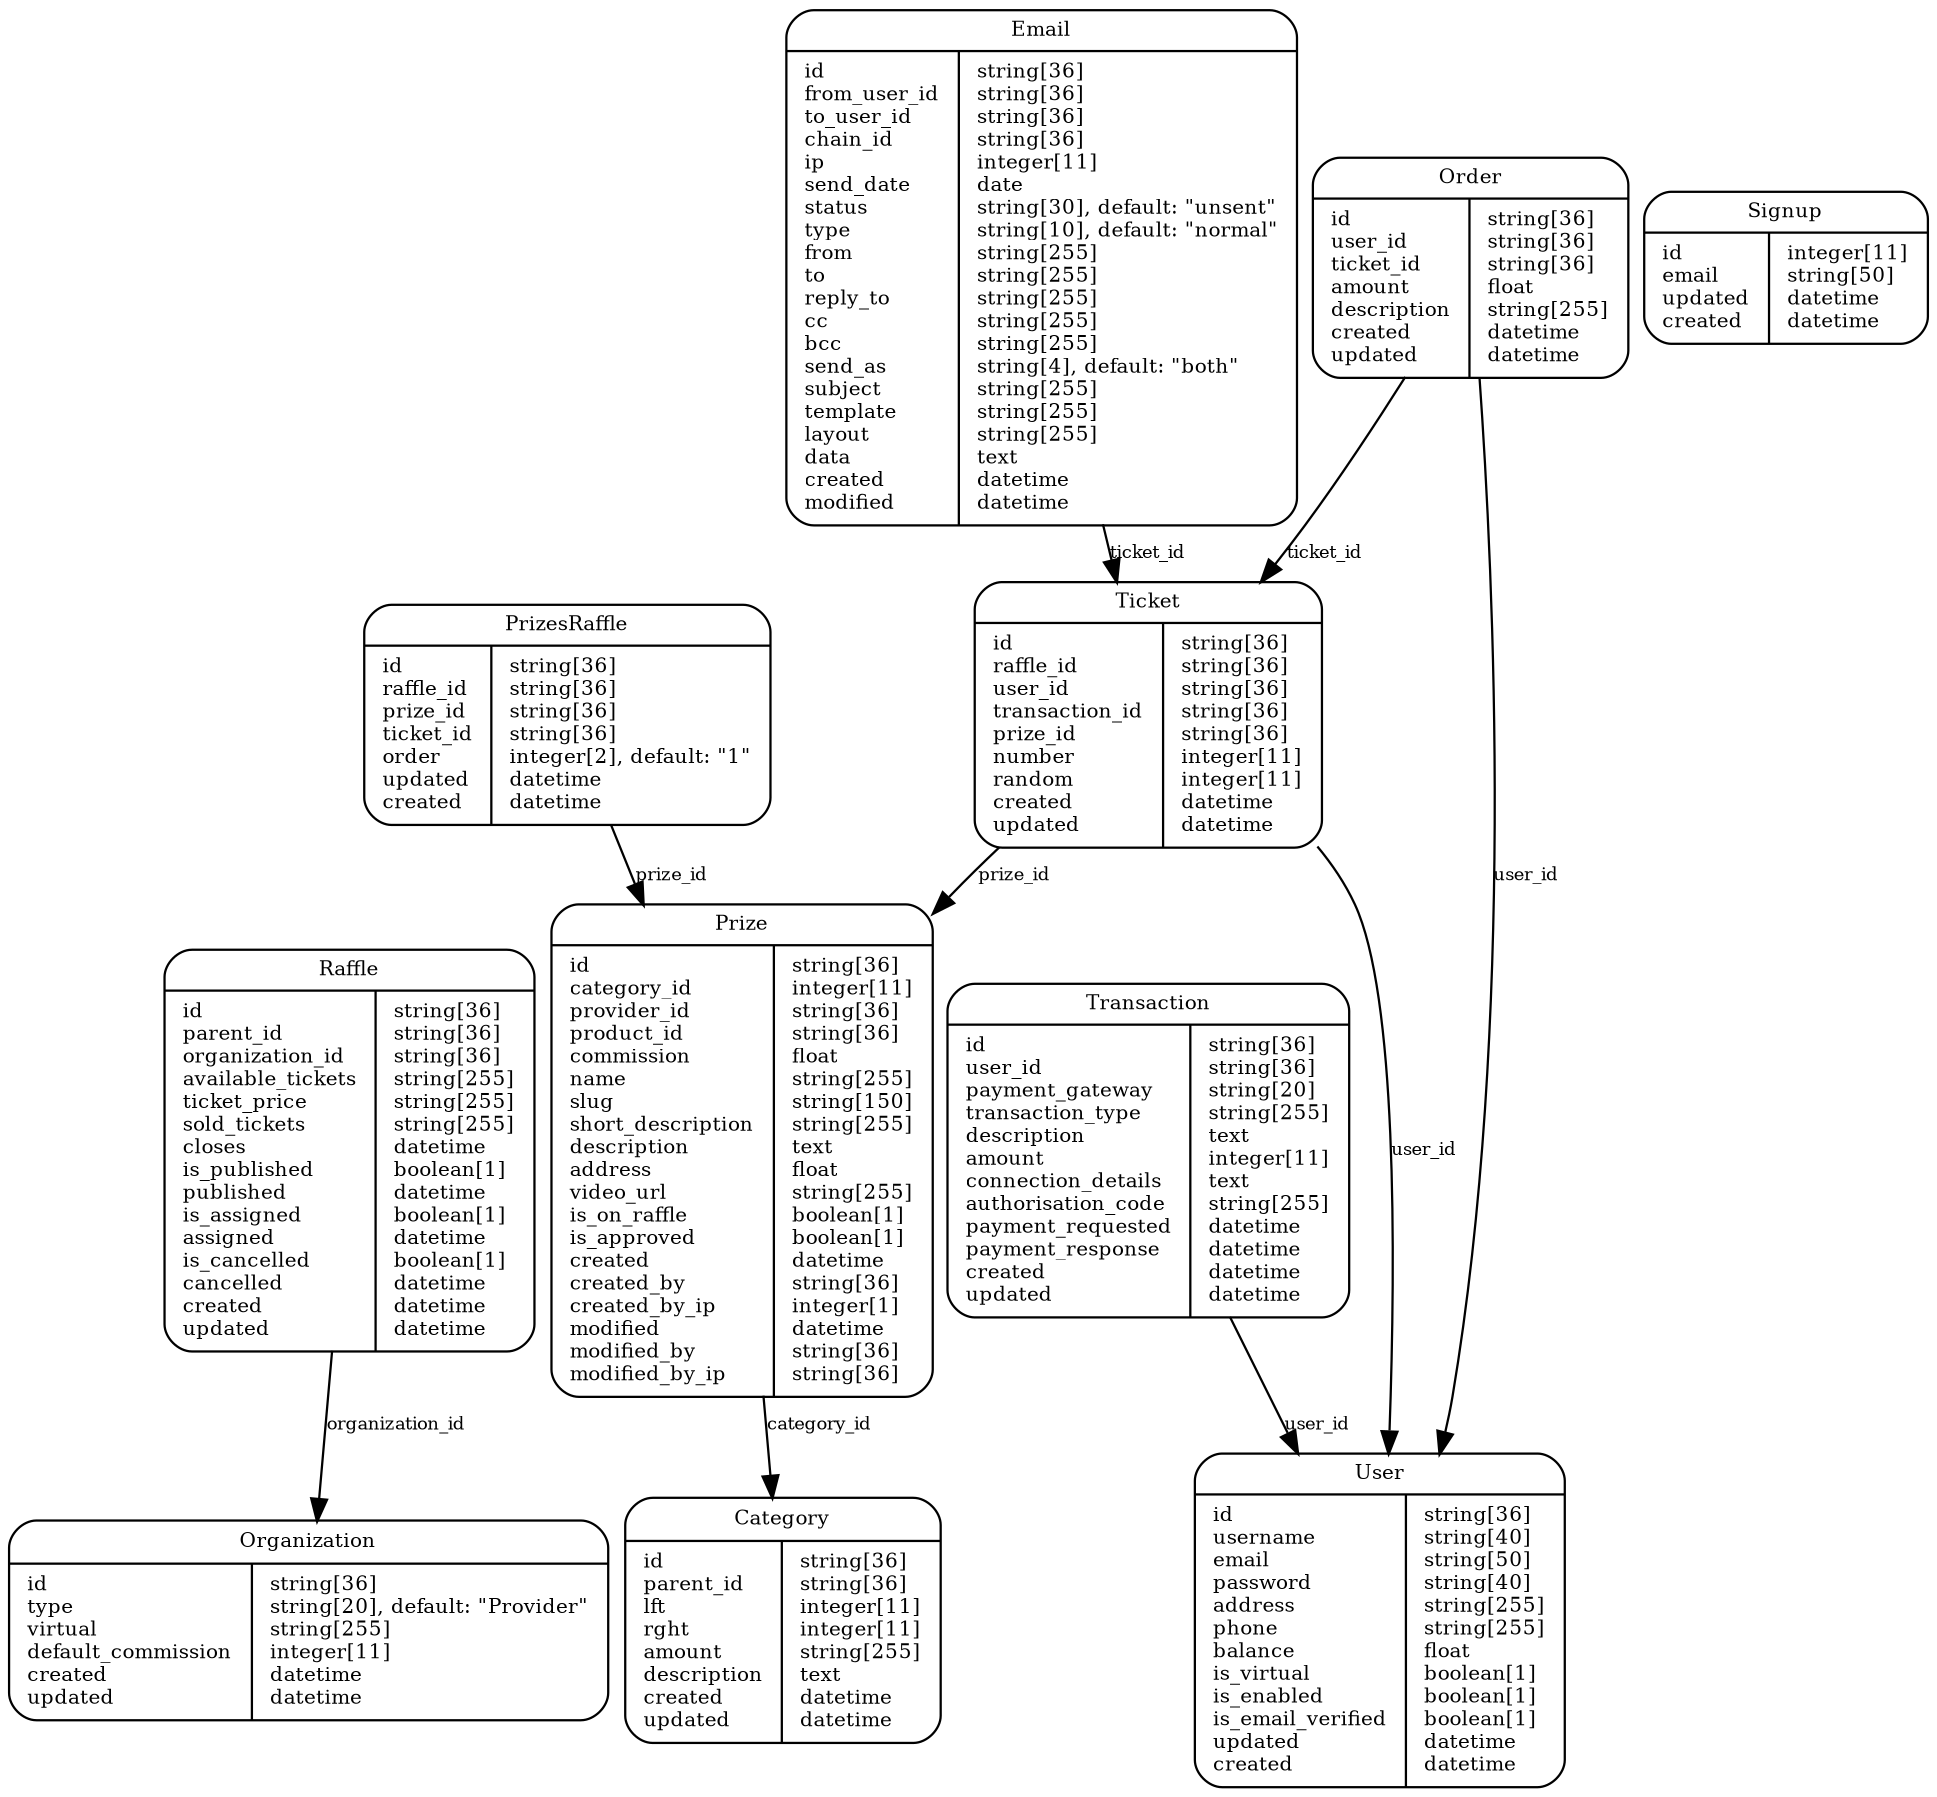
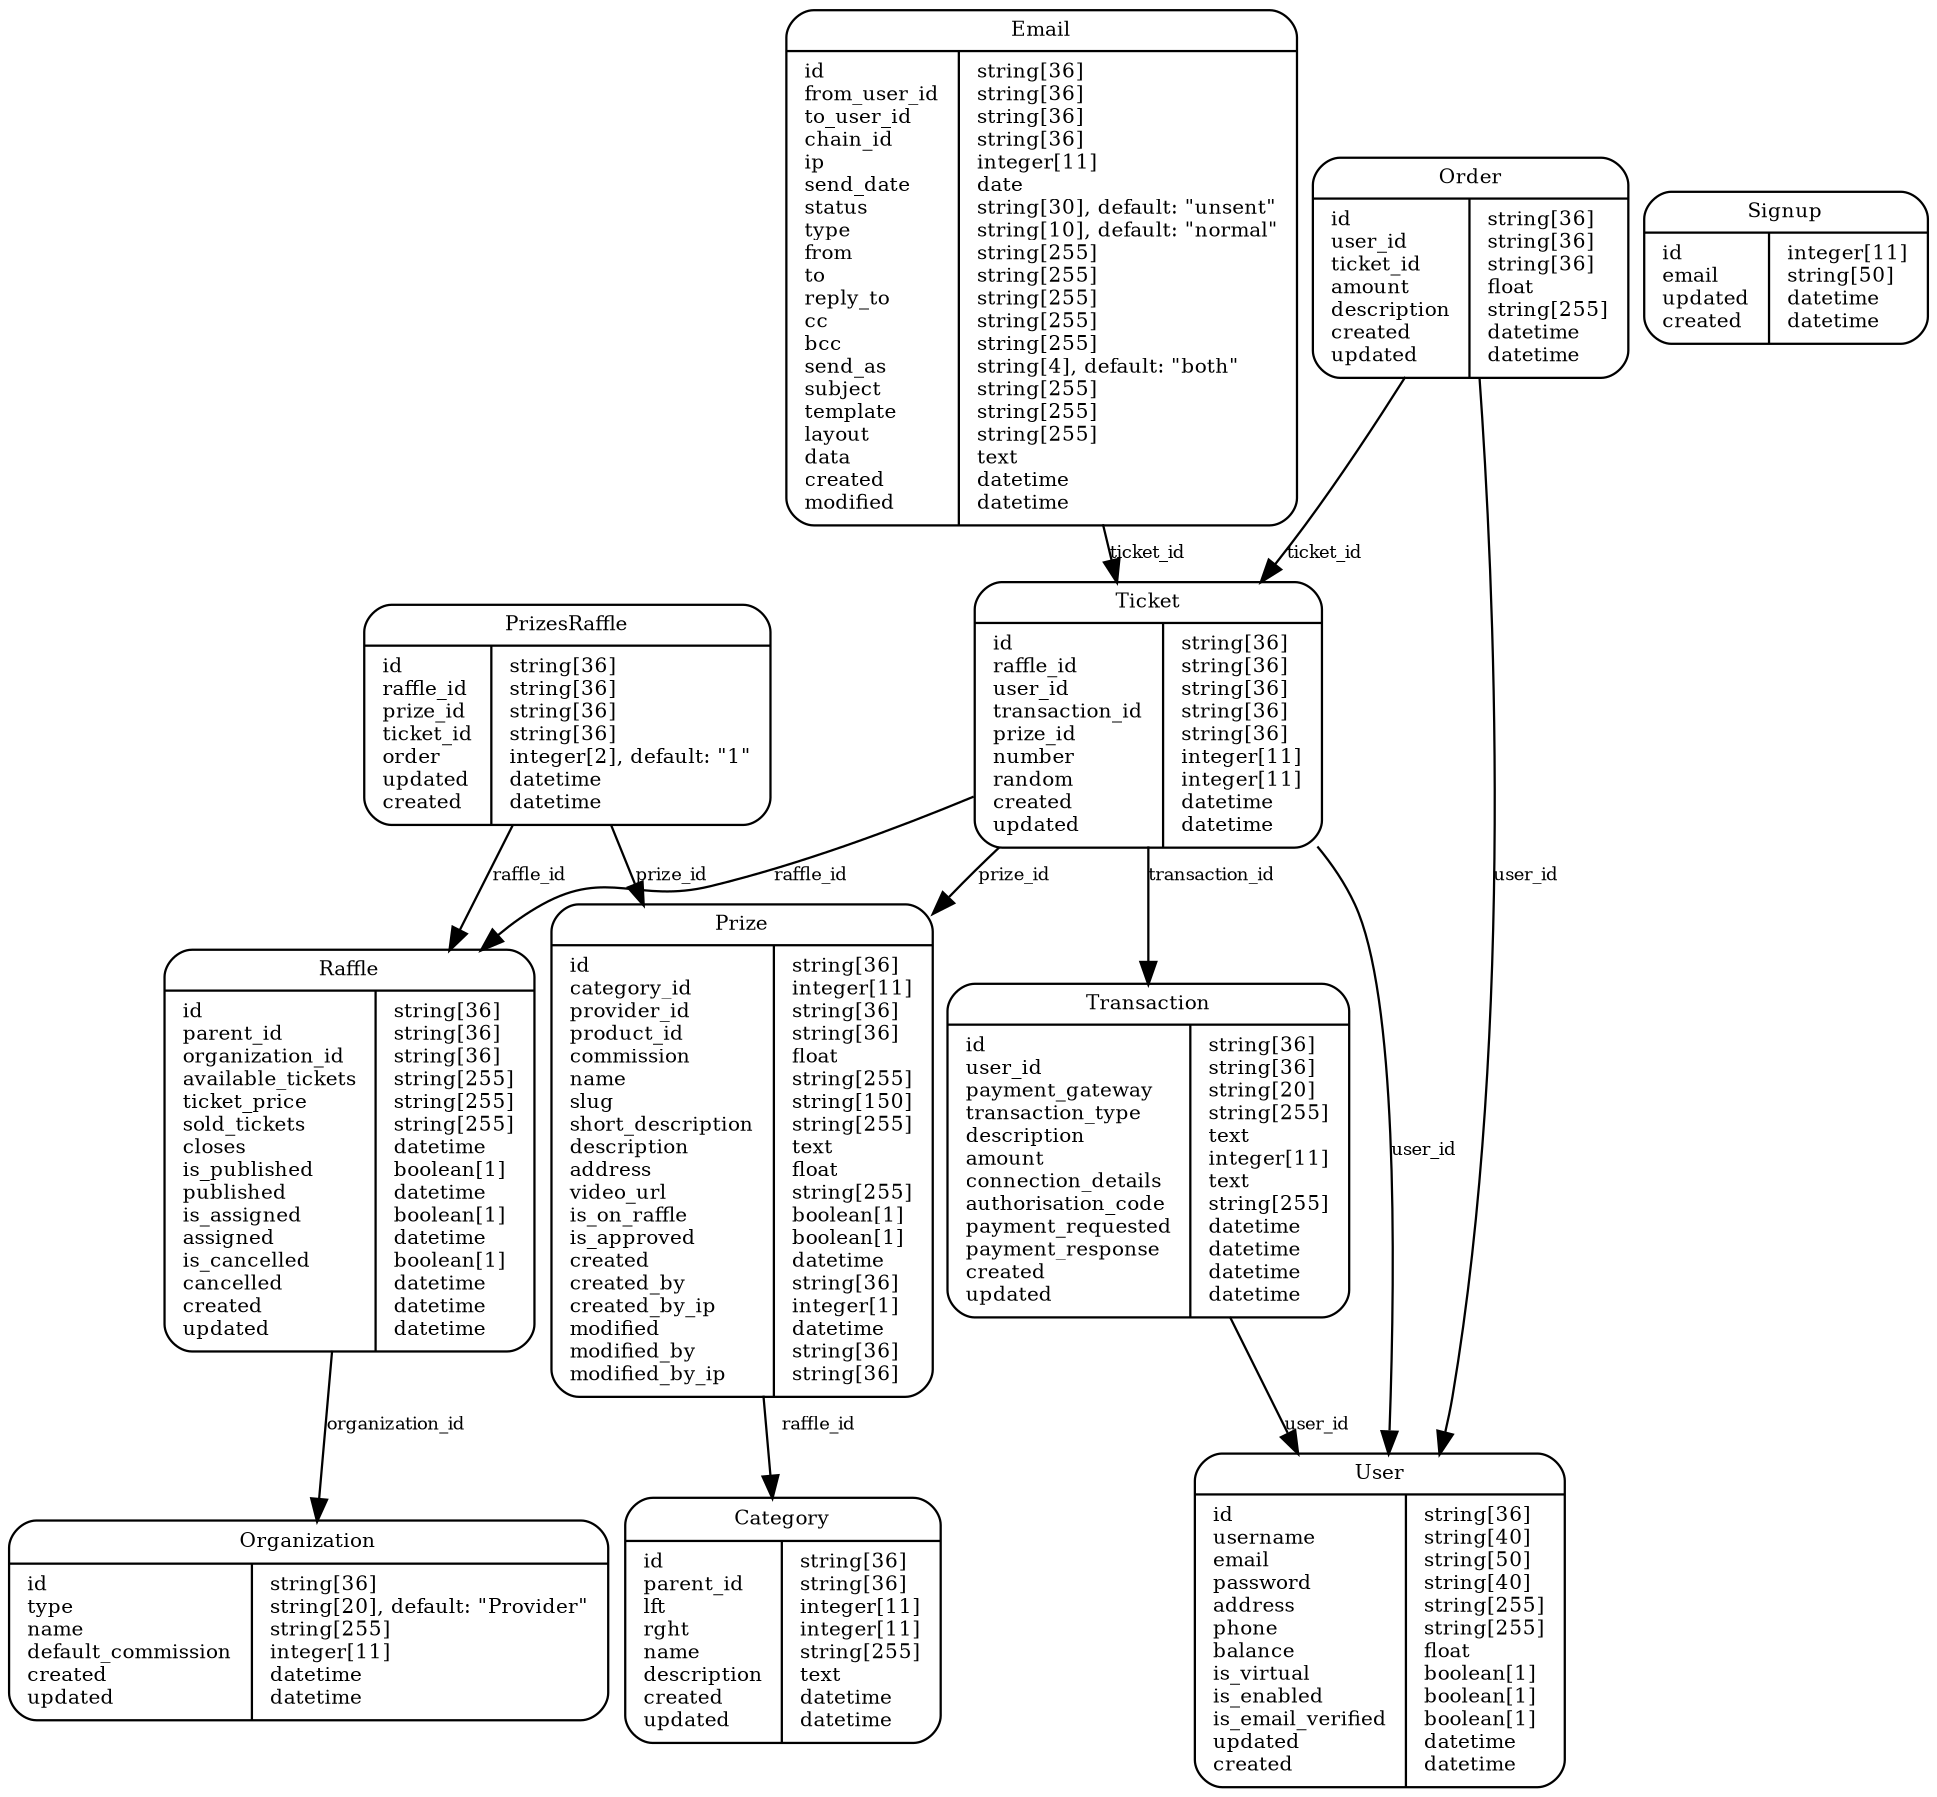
edge "PrizesRaffle" -> "Raffle": added, label "raffle_id"
edge "Ticket" -> "Raffle": added, label "raffle_id"
edge "Ticket" -> "Transaction": added, label "transaction_id"
edge "Prize" -> "Category": label "category_id" -> "raffle_id"
node "Organization": text "virtual" -> "name"
node "Category": text "amount" -> "name"
